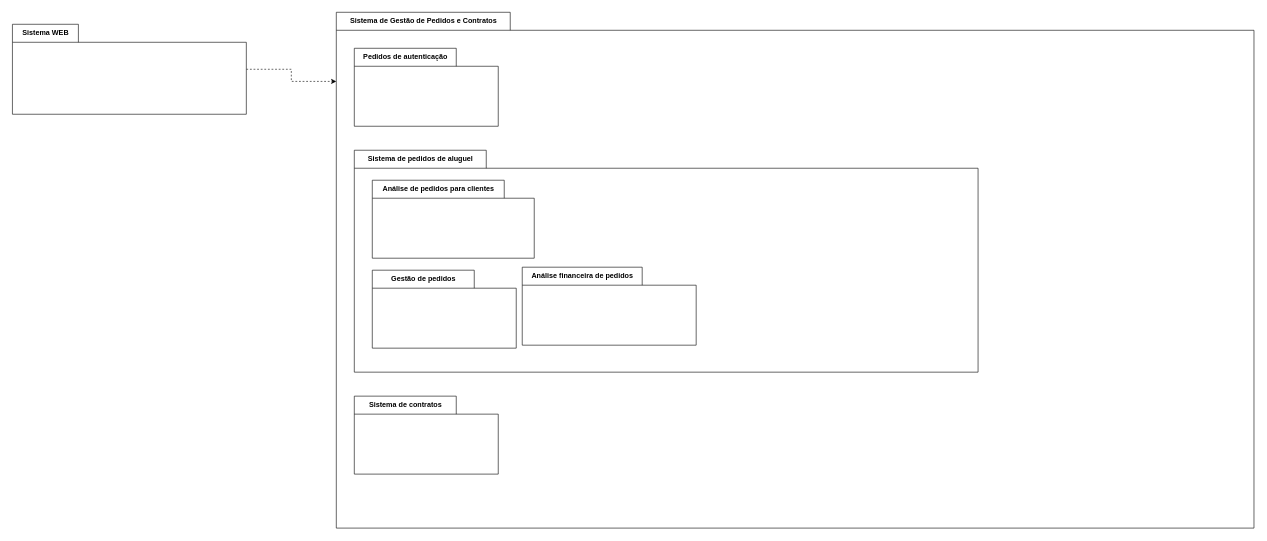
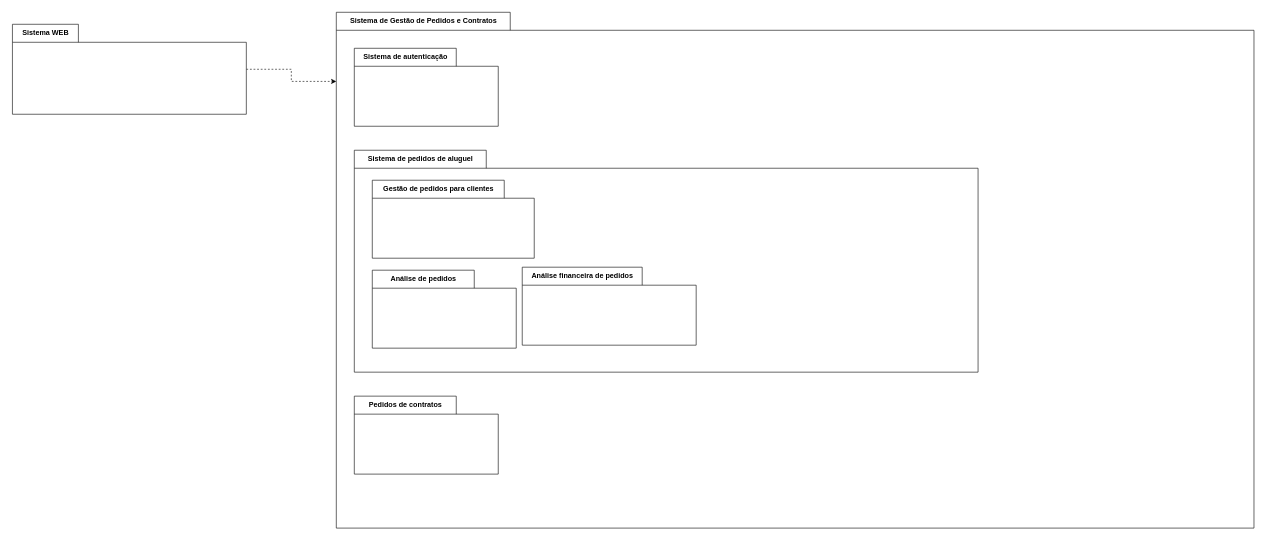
node "Pedidos de autenticação": label "Pedidos de autenticação" -> "Sistema de autenticação"
node "Análise de pedidos para clientes": label "Análise de pedidos para clientes" -> "Gestão de pedidos para clientes"
node "Gestão de pedidos": label "Gestão de pedidos" -> "Análise de pedidos"
node "Sistema de contratos": label "Sistema de contratos" -> "Pedidos de contratos"
